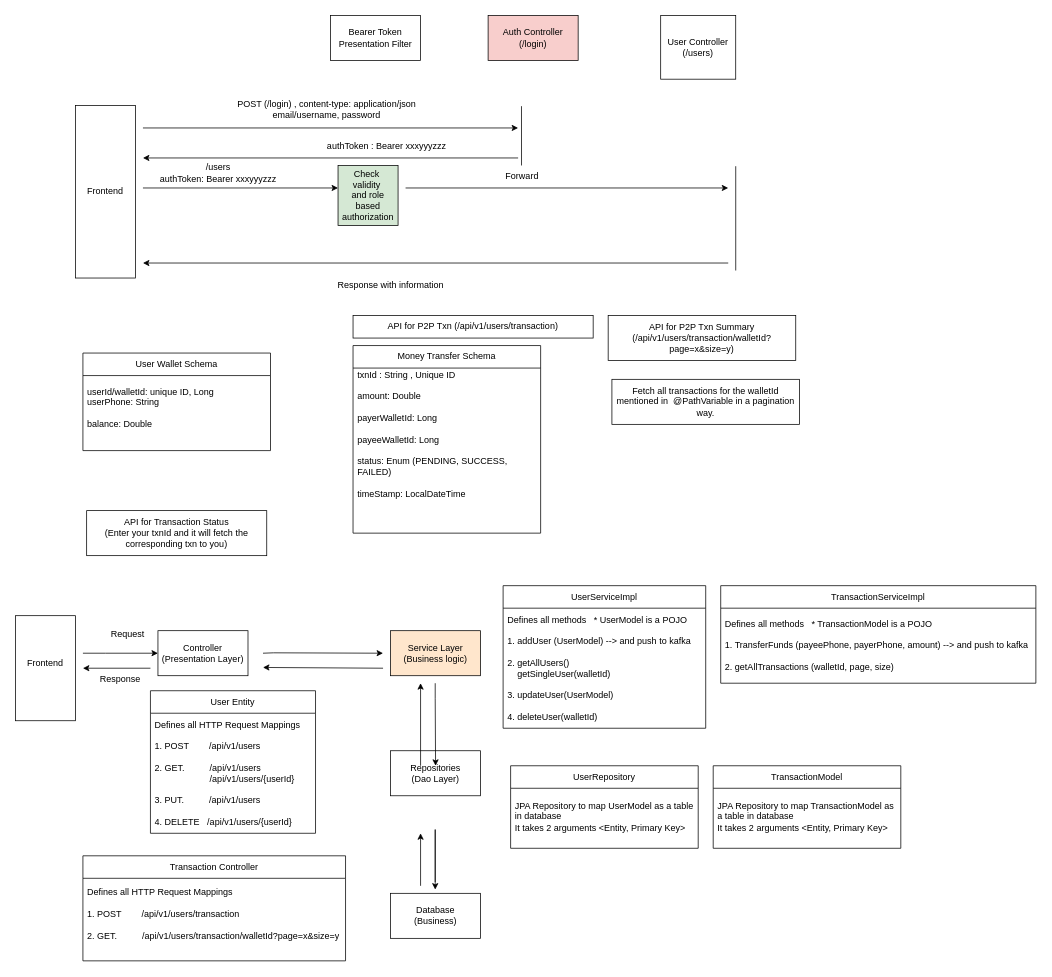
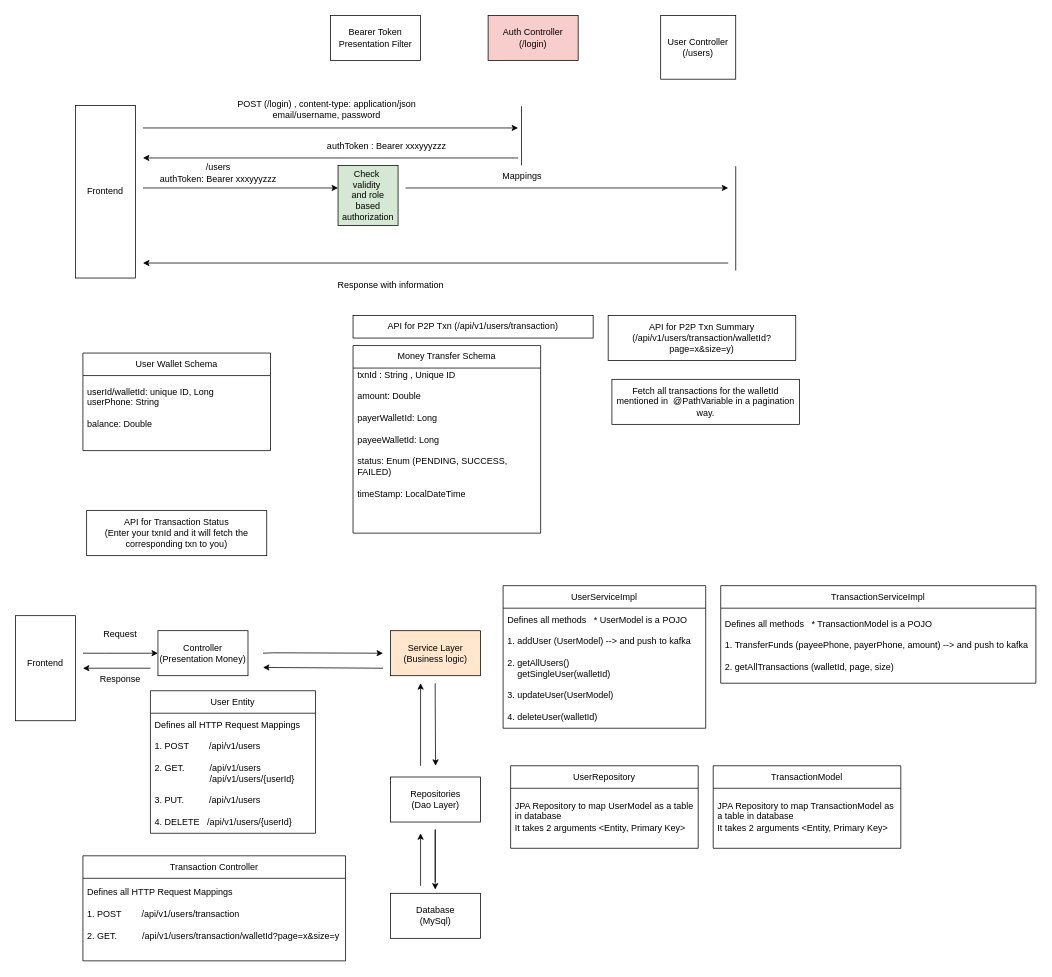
node "Forward": label "Forward" -> "Mappings"
node "Request": moved (128, 634) -> (120, 634)
node "Controller (Presentation Layer)": label "Controller (Presentation Layer)" -> "Controller (Presentation Money)"
node "Repositories (Dao Layer)": moved (435, 773) -> (435, 799)
node "Database (Business)": label "Database (Business)" -> "Database (MySql)"
